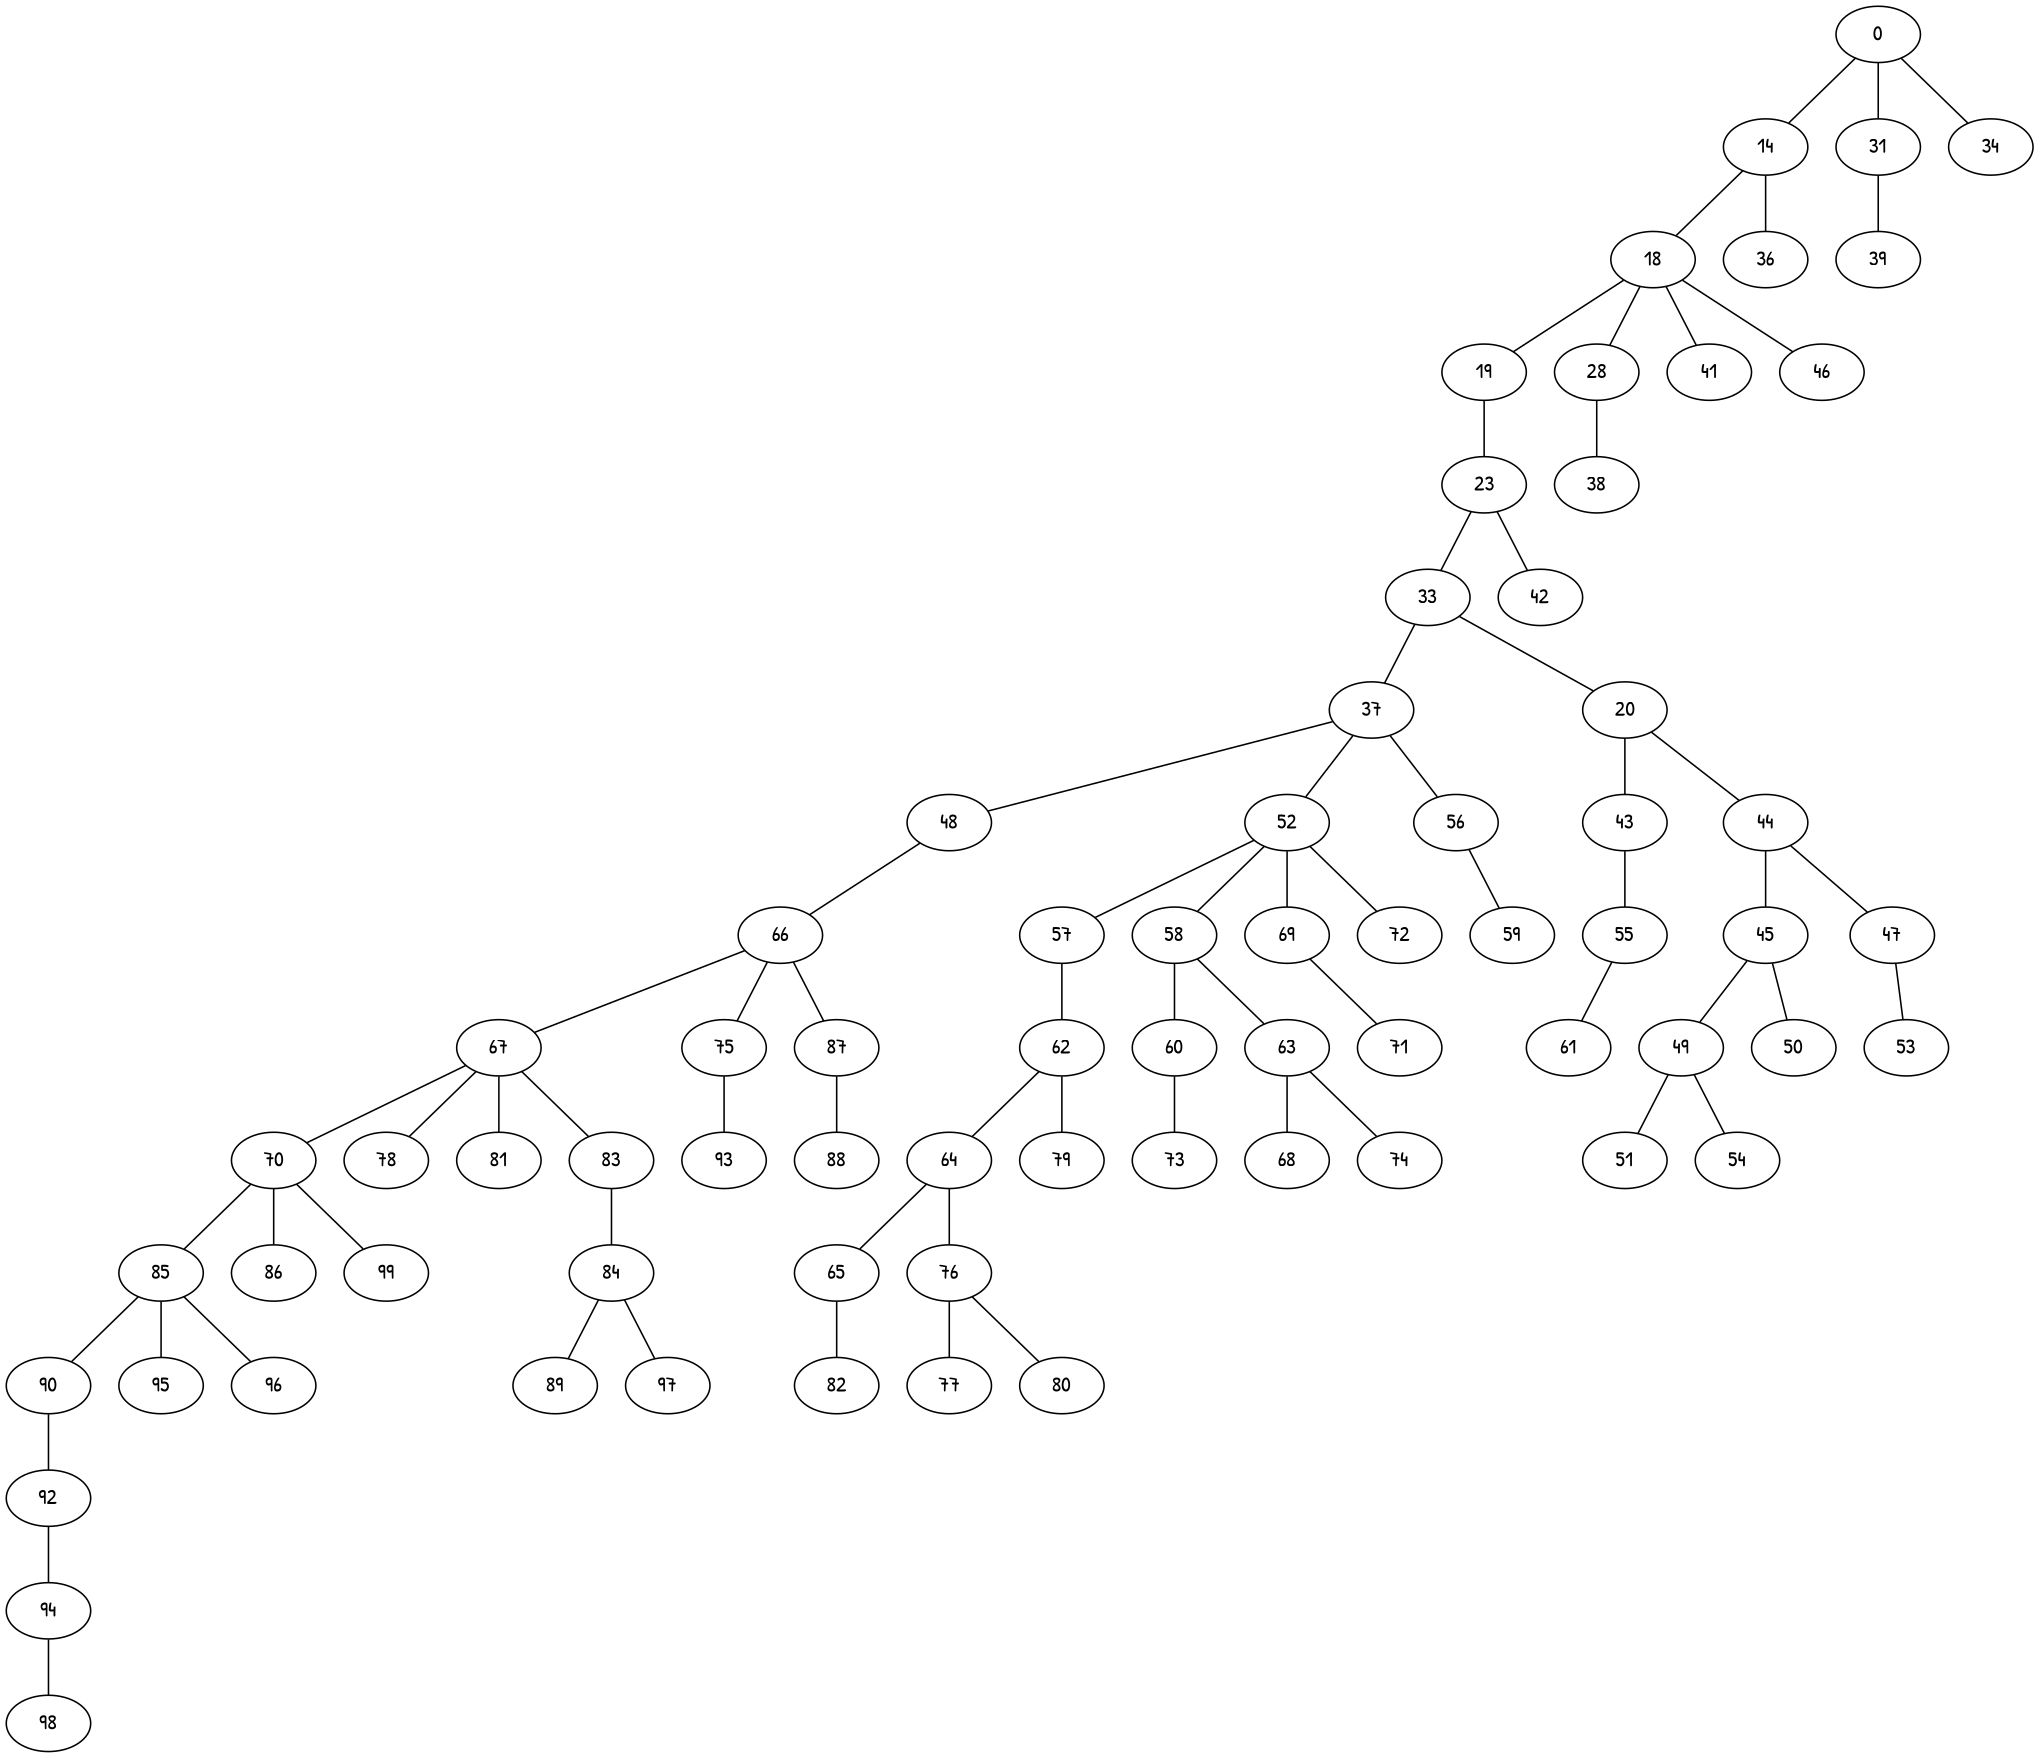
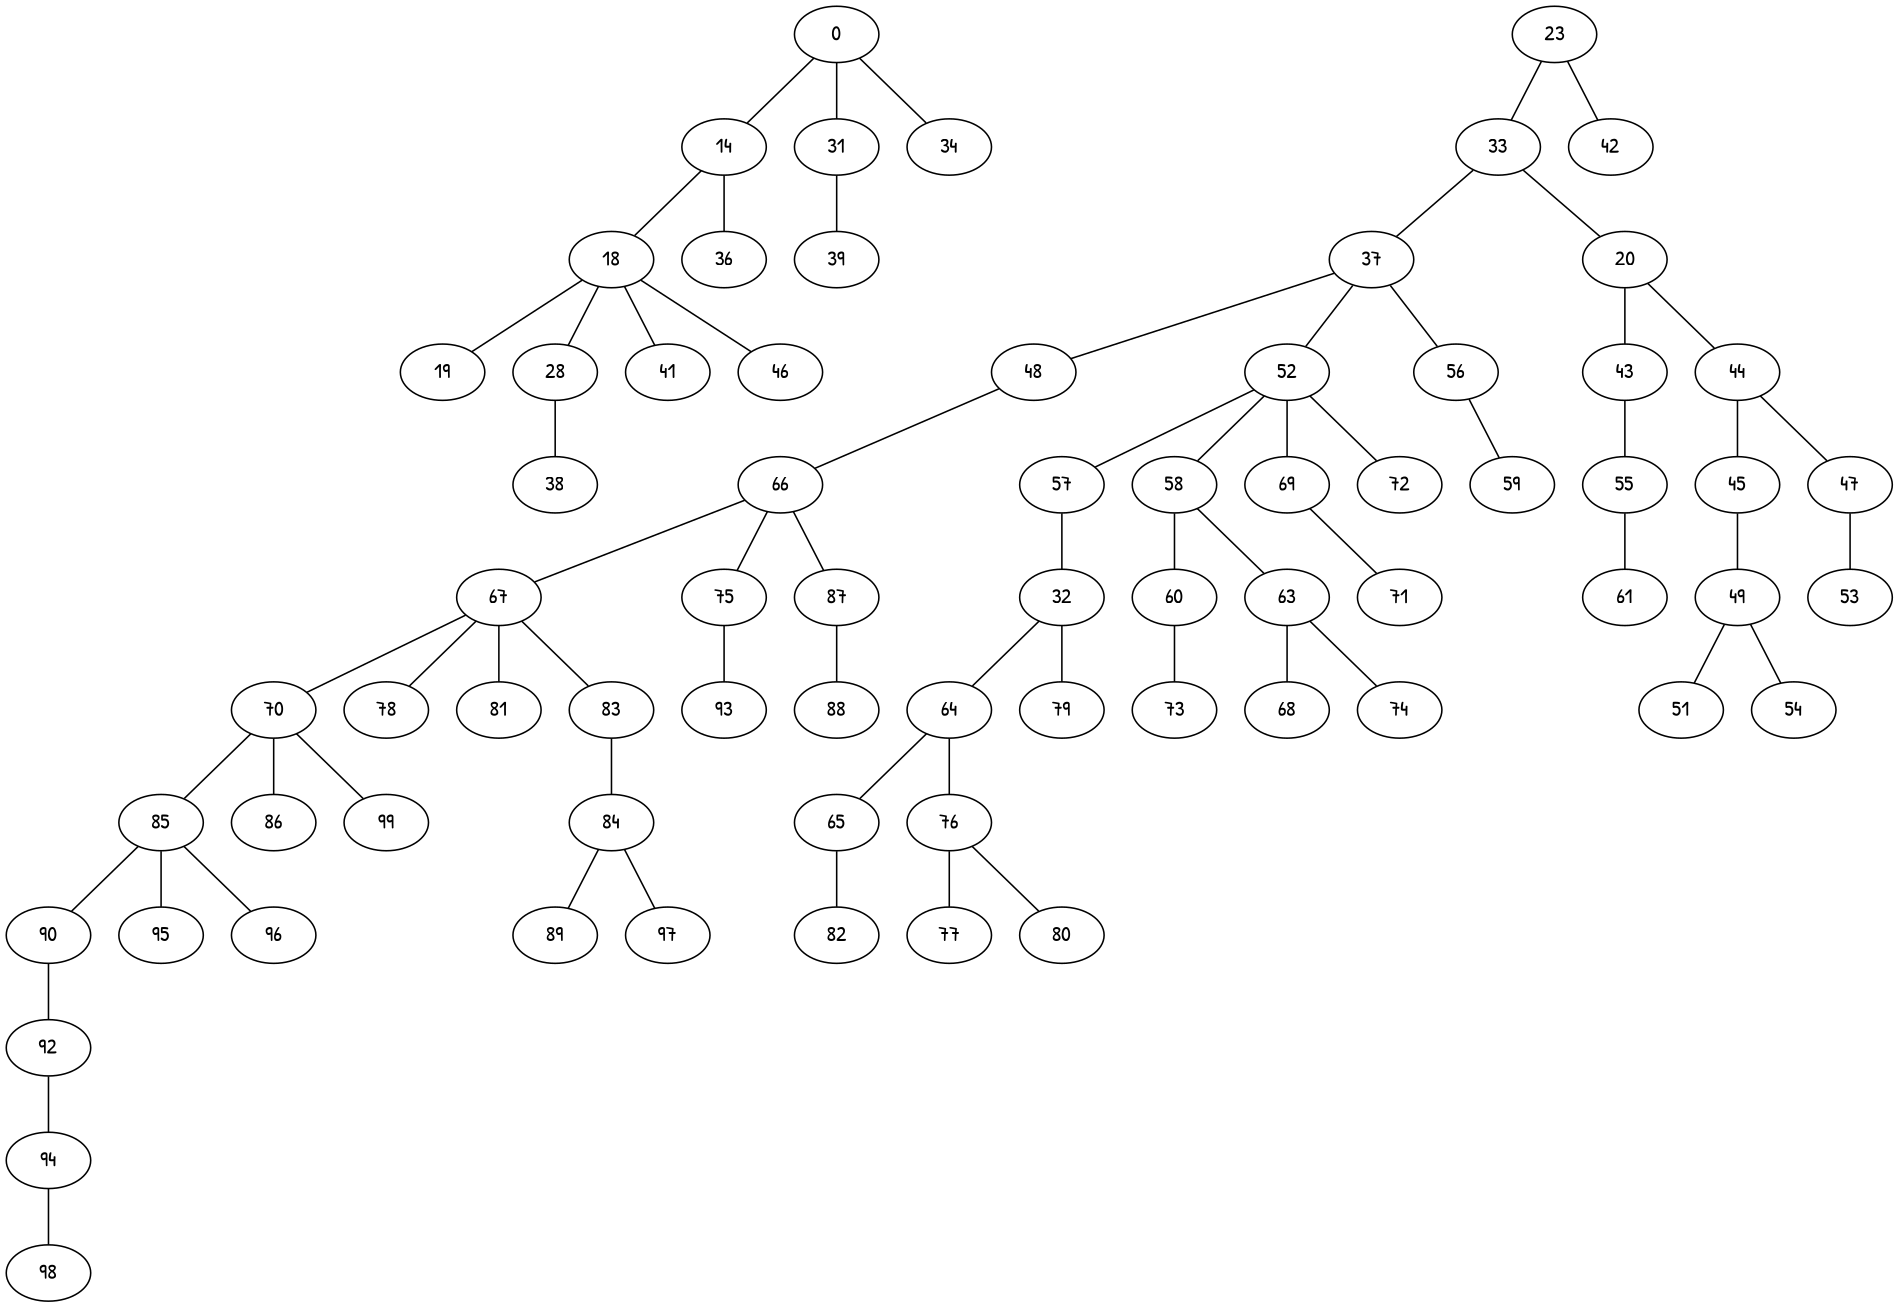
edge "19" -- "23": removed
node "62": label "62" -> "32"
node "50": removed
